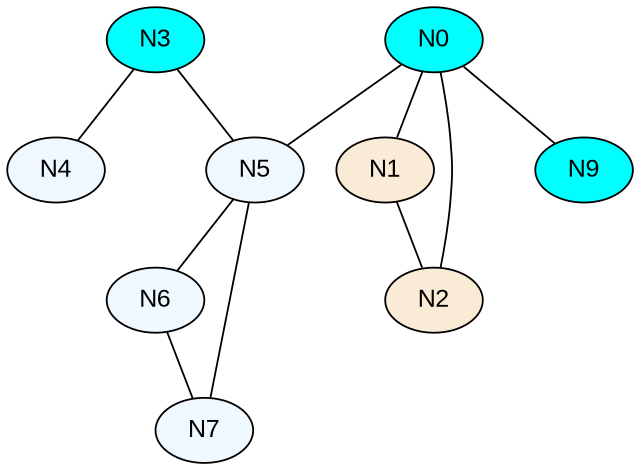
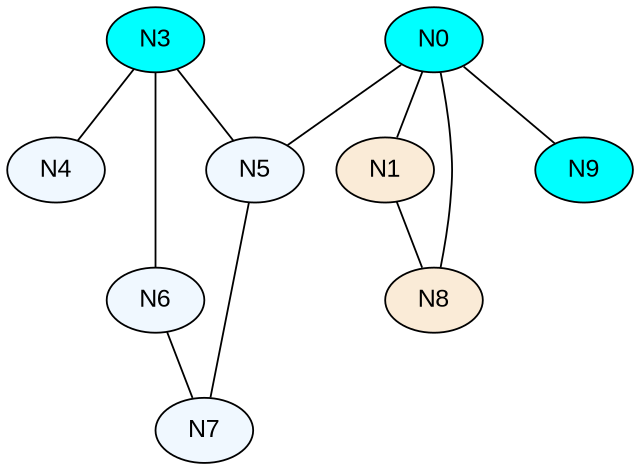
edge "N5" -- "N6": now "N3" -- "N6"
node "N2": label "N2" -> "N8"
